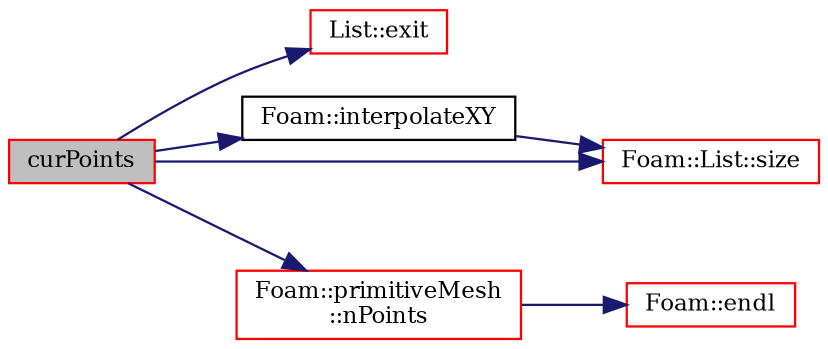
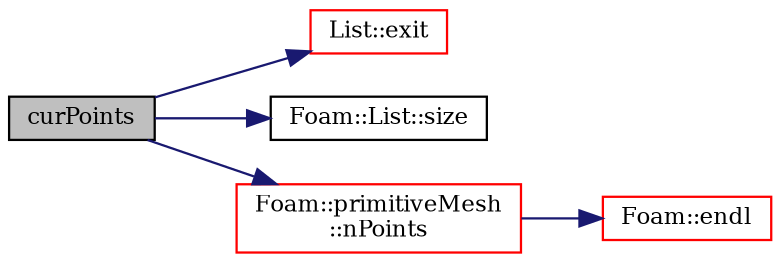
node "Foam::interpolateXY": removed
node "curPoints": color red -> black
node "Foam::List::size": color red -> black
